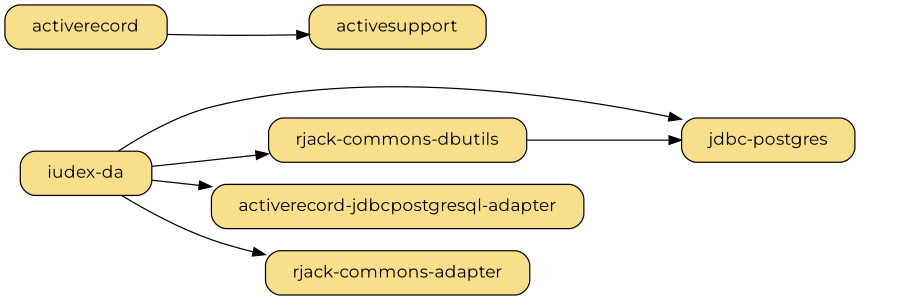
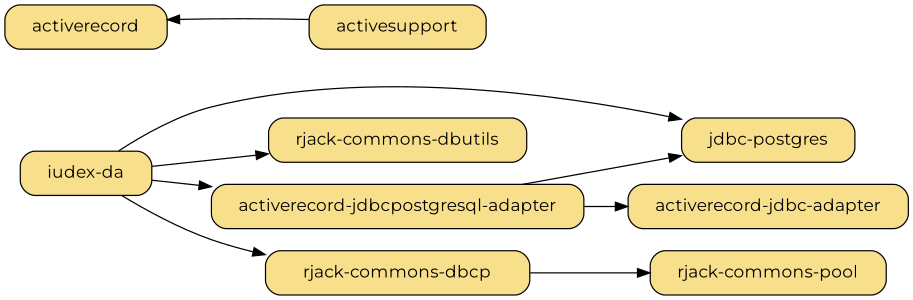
edge "activerecord" -> "activesupport": reversed
edge "rjack-commons-dbutils" -> "jdbc-postgres": now "activerecord-jdbcpostgresql-adapter" -> "jdbc-postgres"
node "activerecord-jdbc-adapter": added
node "rjack-commons-adapter": label "rjack-commons-adapter" -> "rjack-commons-dbcp"
node "rjack-commons-pool": added
